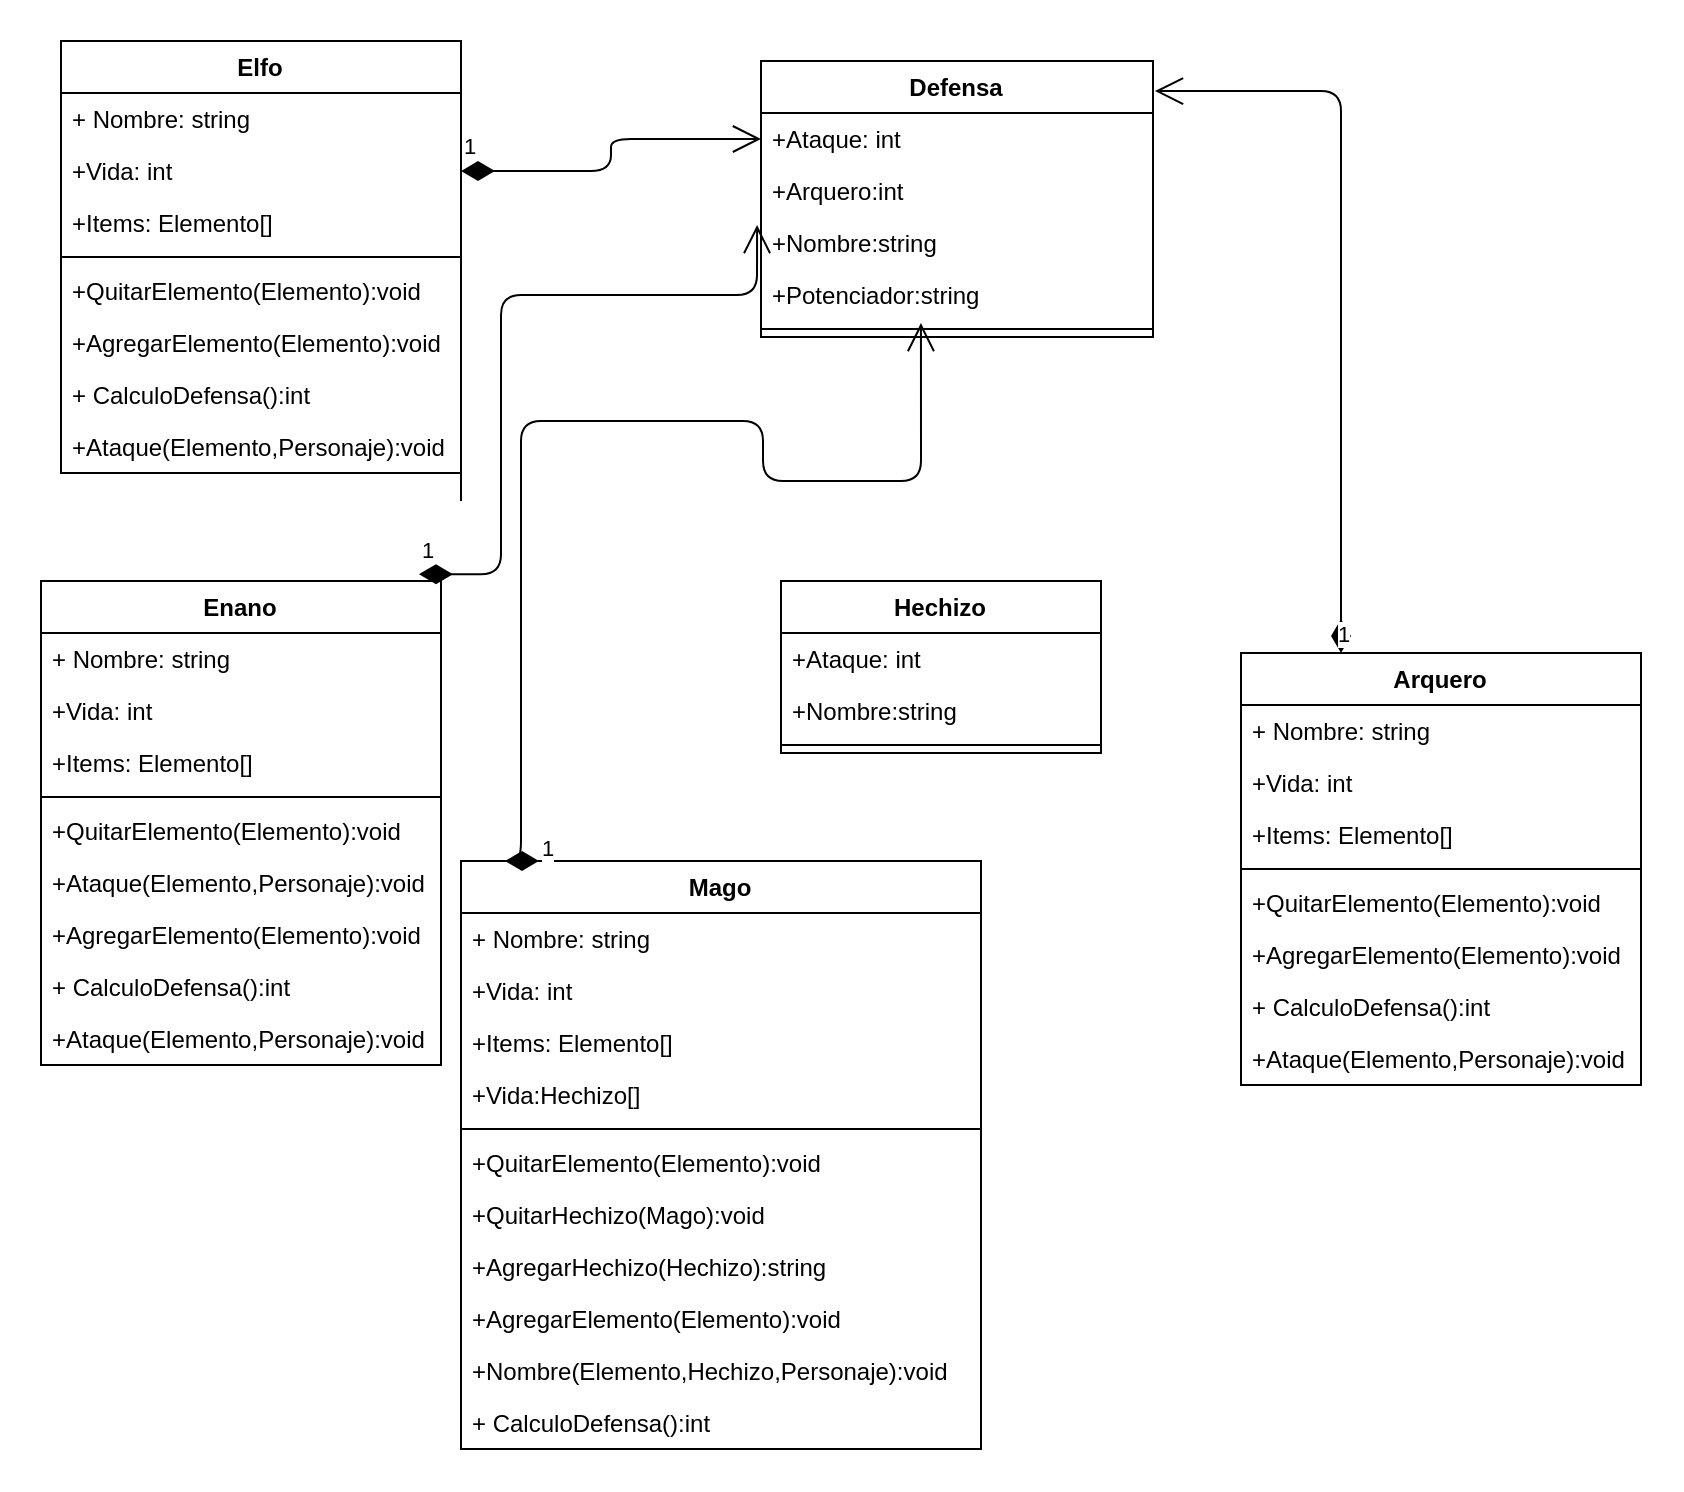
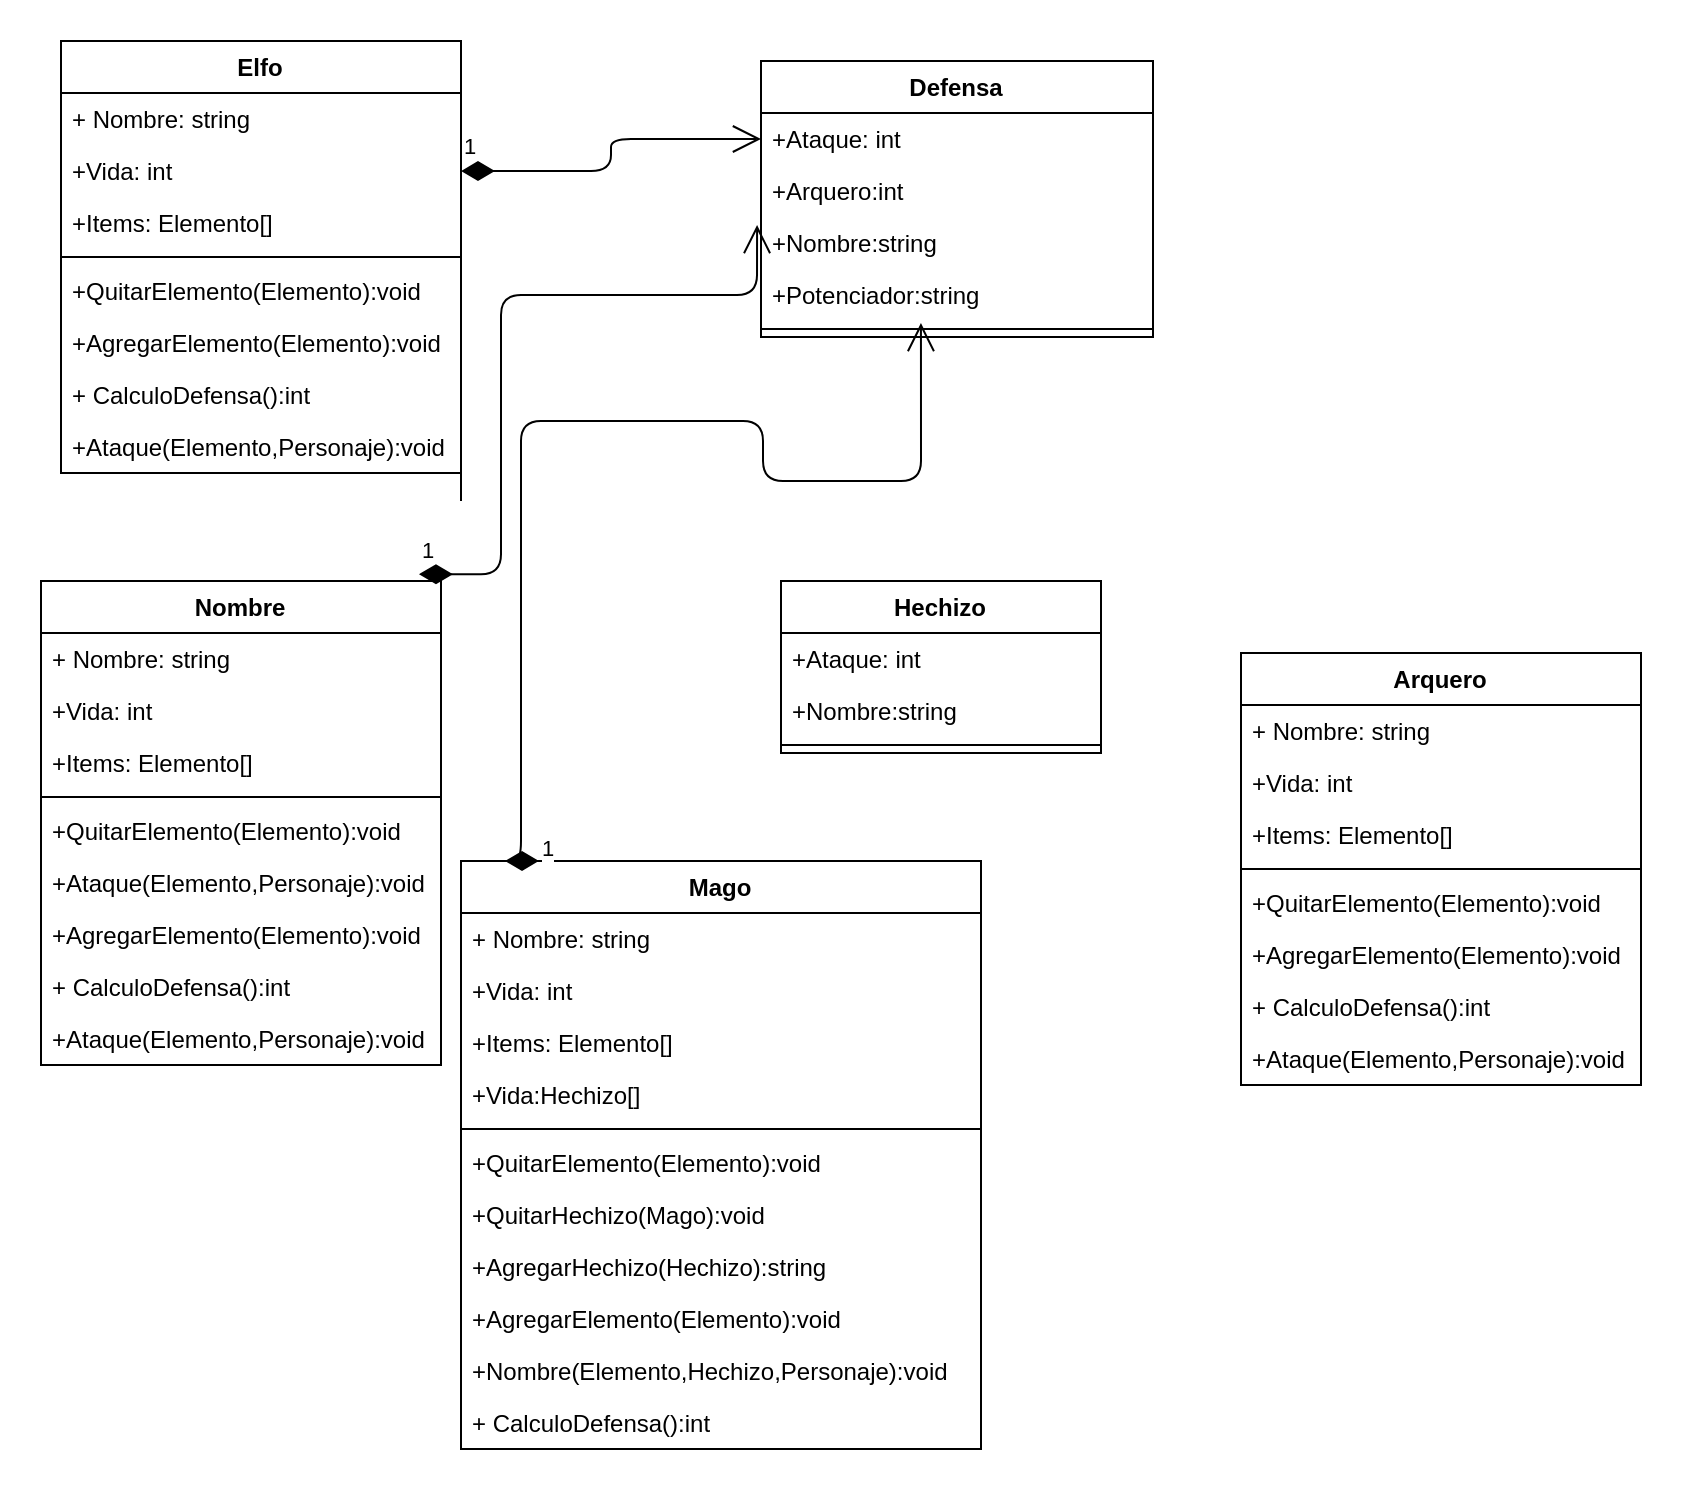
edge "Defensa" -- "Arquero": removed, label "1"
node "Enano": label "Enano" -> "Nombre"
